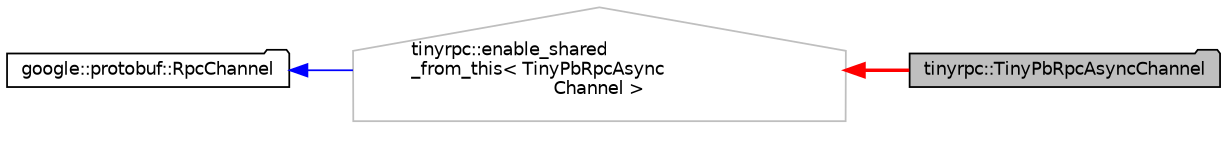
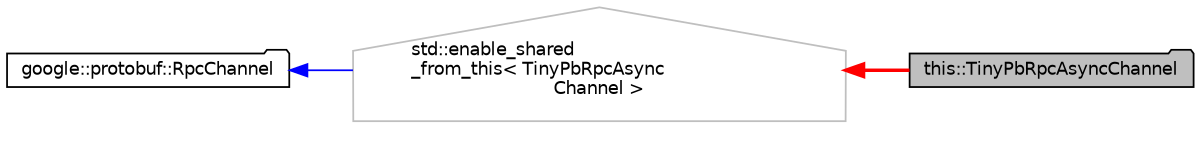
node "tinyrpc::enable_shared _from_this< TinyPbRpcAsync Channel >": label "tinyrpc::enable_shared _from_this< TinyPbRpcAsync Channel >" -> "std::enable_shared _from_this< TinyPbRpcAsync Channel >"
node "tinyrpc::TinyPbRpcAsyncChannel": label "tinyrpc::TinyPbRpcAsyncChannel" -> "this::TinyPbRpcAsyncChannel"
